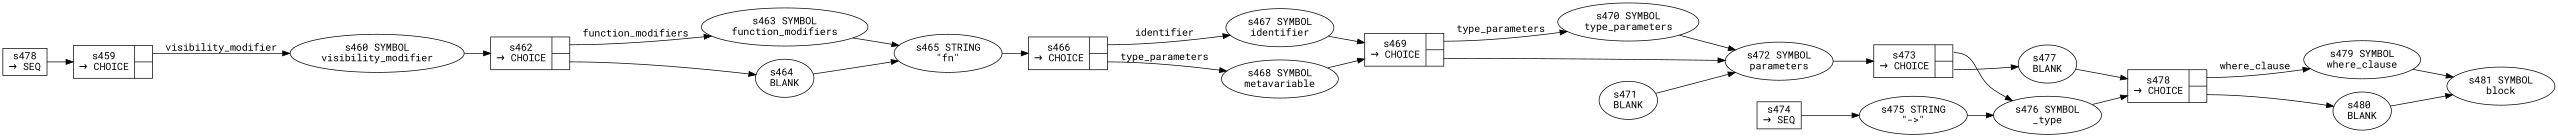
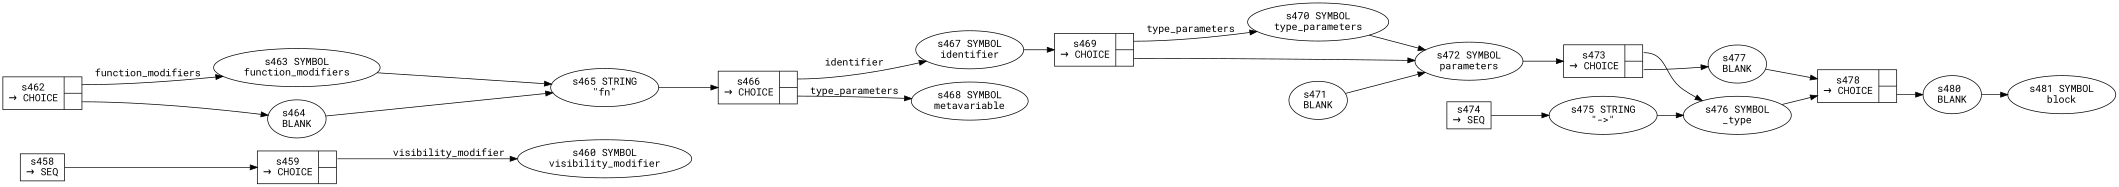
edge "s460 SYMBOL visibility_modifier" -> "s462": removed
node "s479 SYMBOL where_clause": removed
node "s478 → SEQ": label "s478 → SEQ" -> "s458 → SEQ"
edge "s468 SYMBOL metavariable" -> "s469": removed
